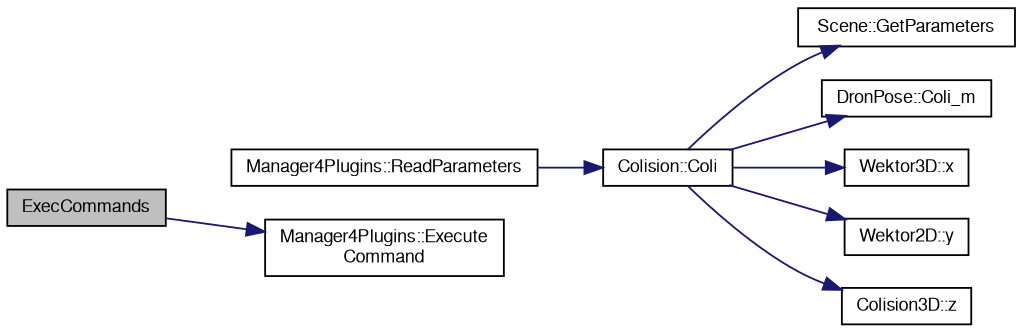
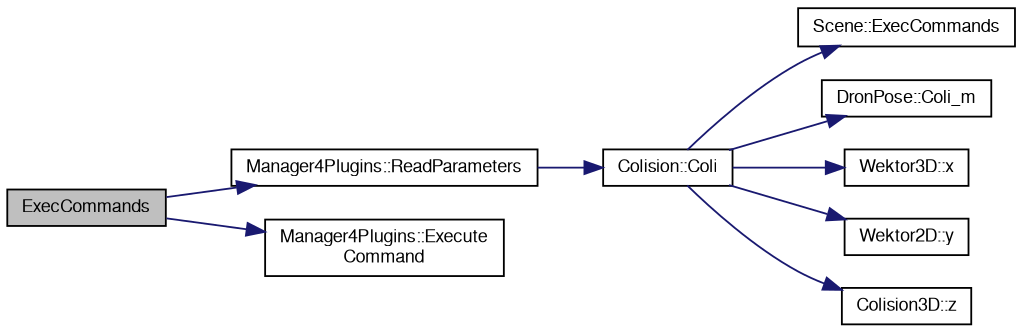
node "Scene::GetParameters": label "Scene::GetParameters" -> "Scene::ExecCommands"
edge "ExecCommands" -> "Manager4Plugins::ReadParameters": added
